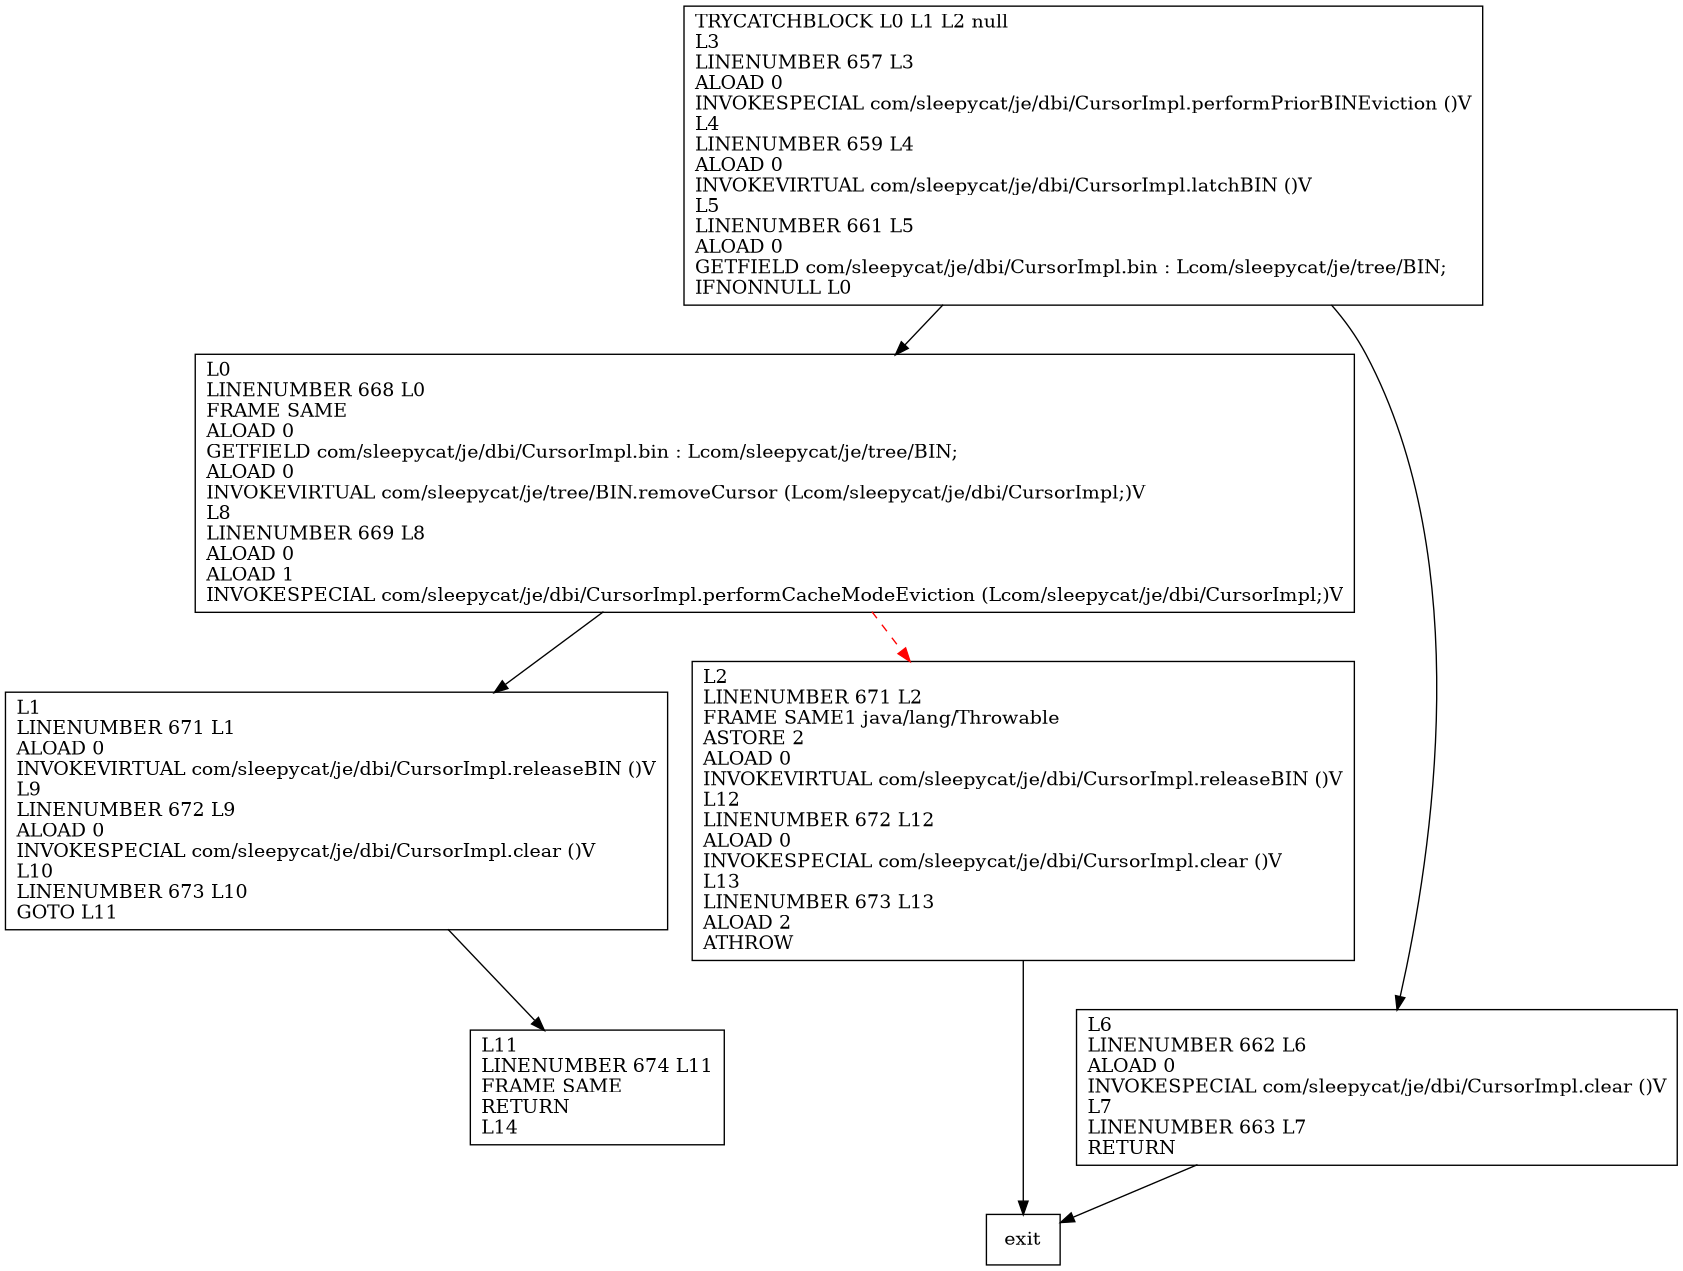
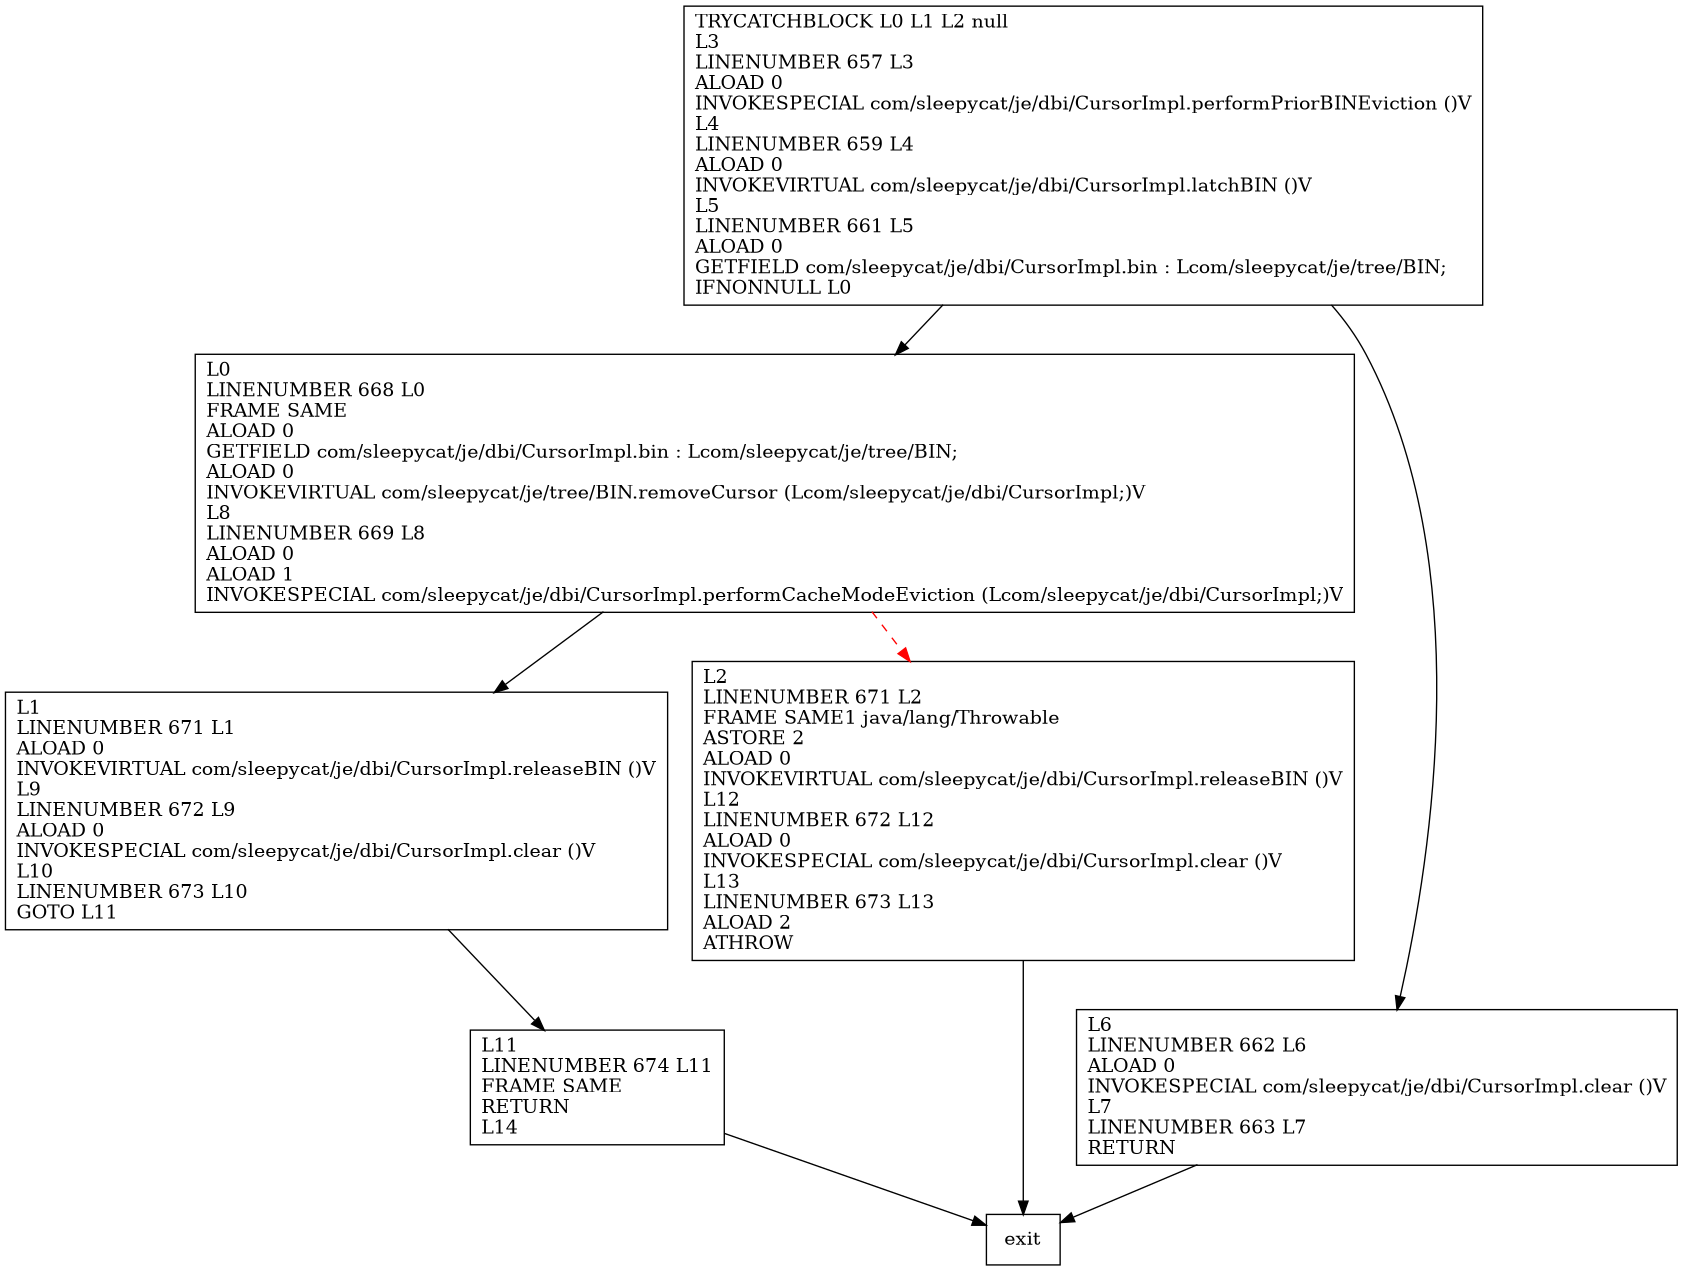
edge "L11 LINENUMBER 674 L11 FRAME SAME RETURN L14" -> "exit": added
